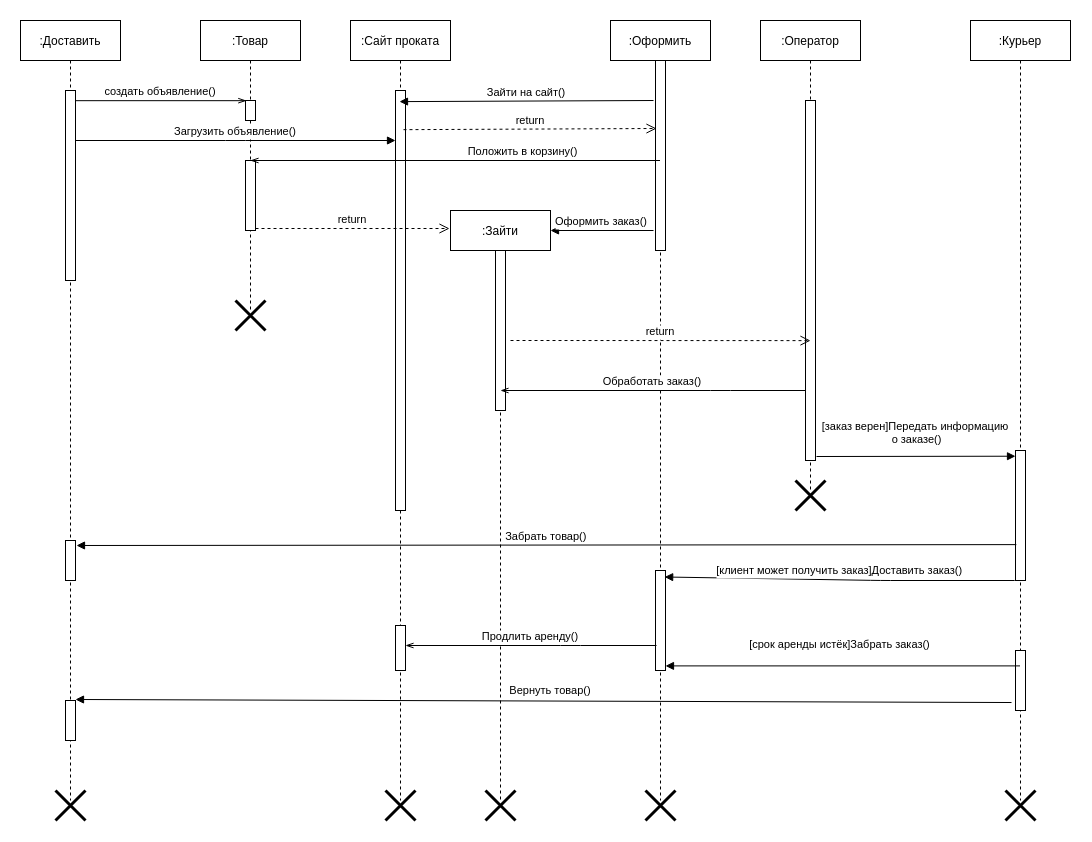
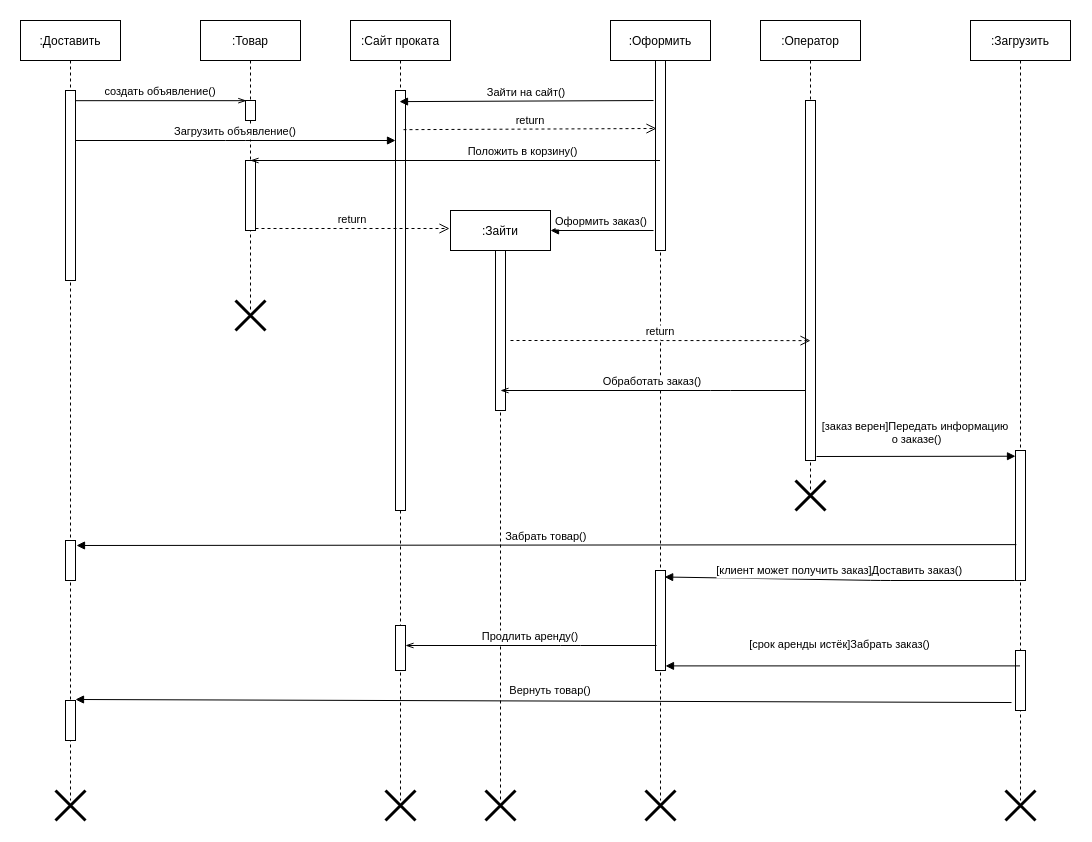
node ":Курьер": label ":Курьер" -> ":Загрузить"
